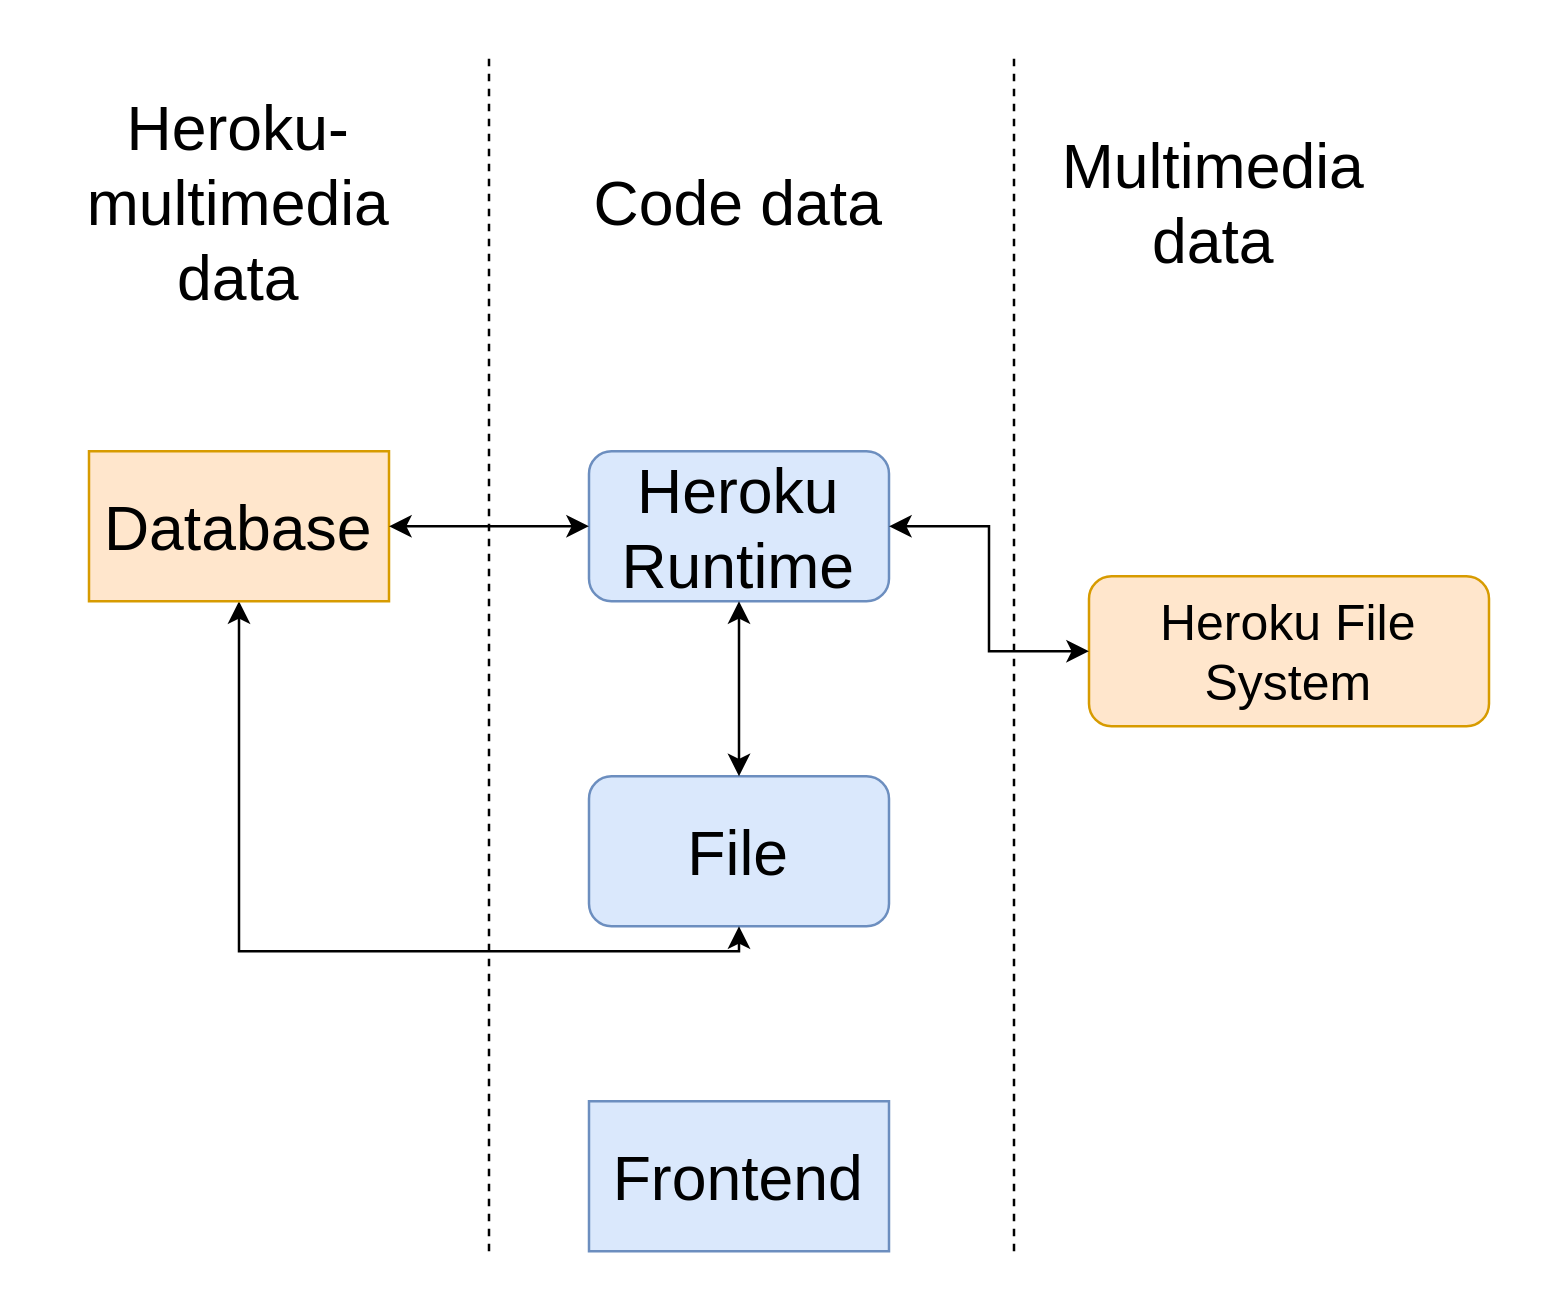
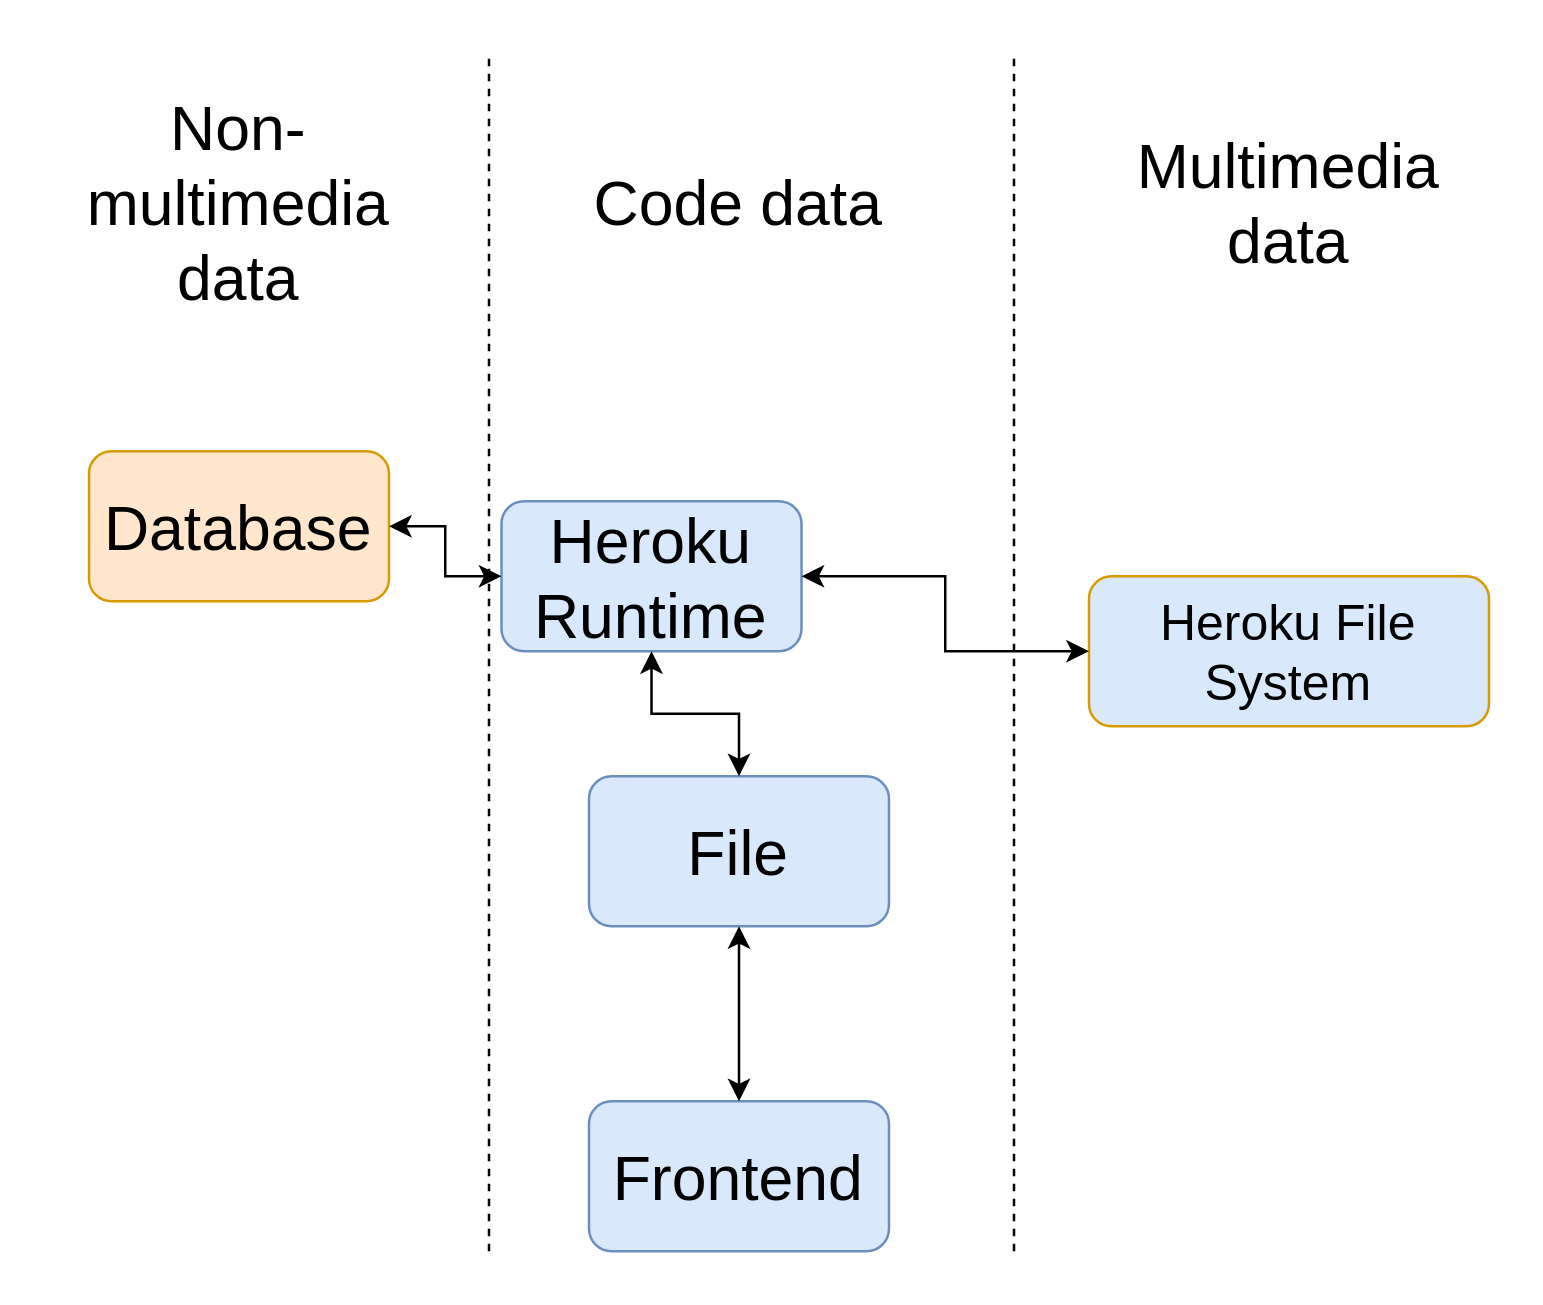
node "Heroku-multimedia data": label "Heroku-multimedia data" -> "Non-multimedia data"
node "Multimedia data": moved (1214, 201) -> (1289, 201)
node "Database": shape rectangle -> rounded rectangle
node "Heroku Runtime": moved (739, 526) -> (651, 576)
node "Heroku File System": fillcolor #ffe6cc -> #dae8fc
edge "Database" -- "File": now "Frontend" -- "File"
node "Frontend": shape rectangle -> rounded rectangle
